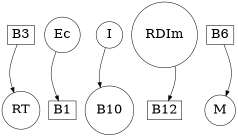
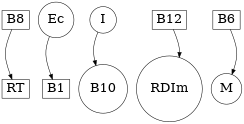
node "B3": label "B3" -> "B8"
edge "RDIm" -> "B12": reversed
node "RT": shape circle -> box
